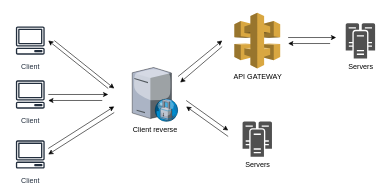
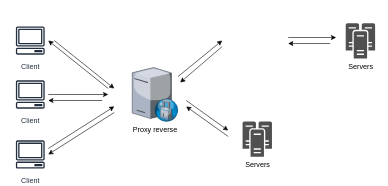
node "API GATEWAY": removed
node "Client reverse": label "Client reverse" -> "Proxy reverse"
